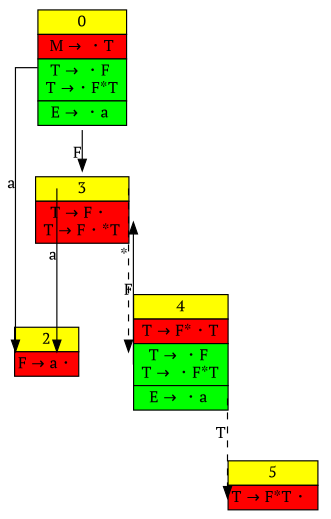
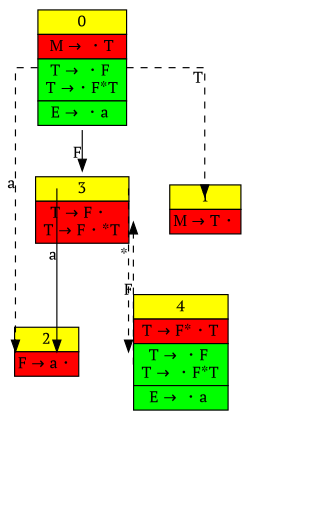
edge "0" -> "2": style solid -> dashed
node "1": added
edge "4" -> "3": style solid -> dashed
node "5": removed
